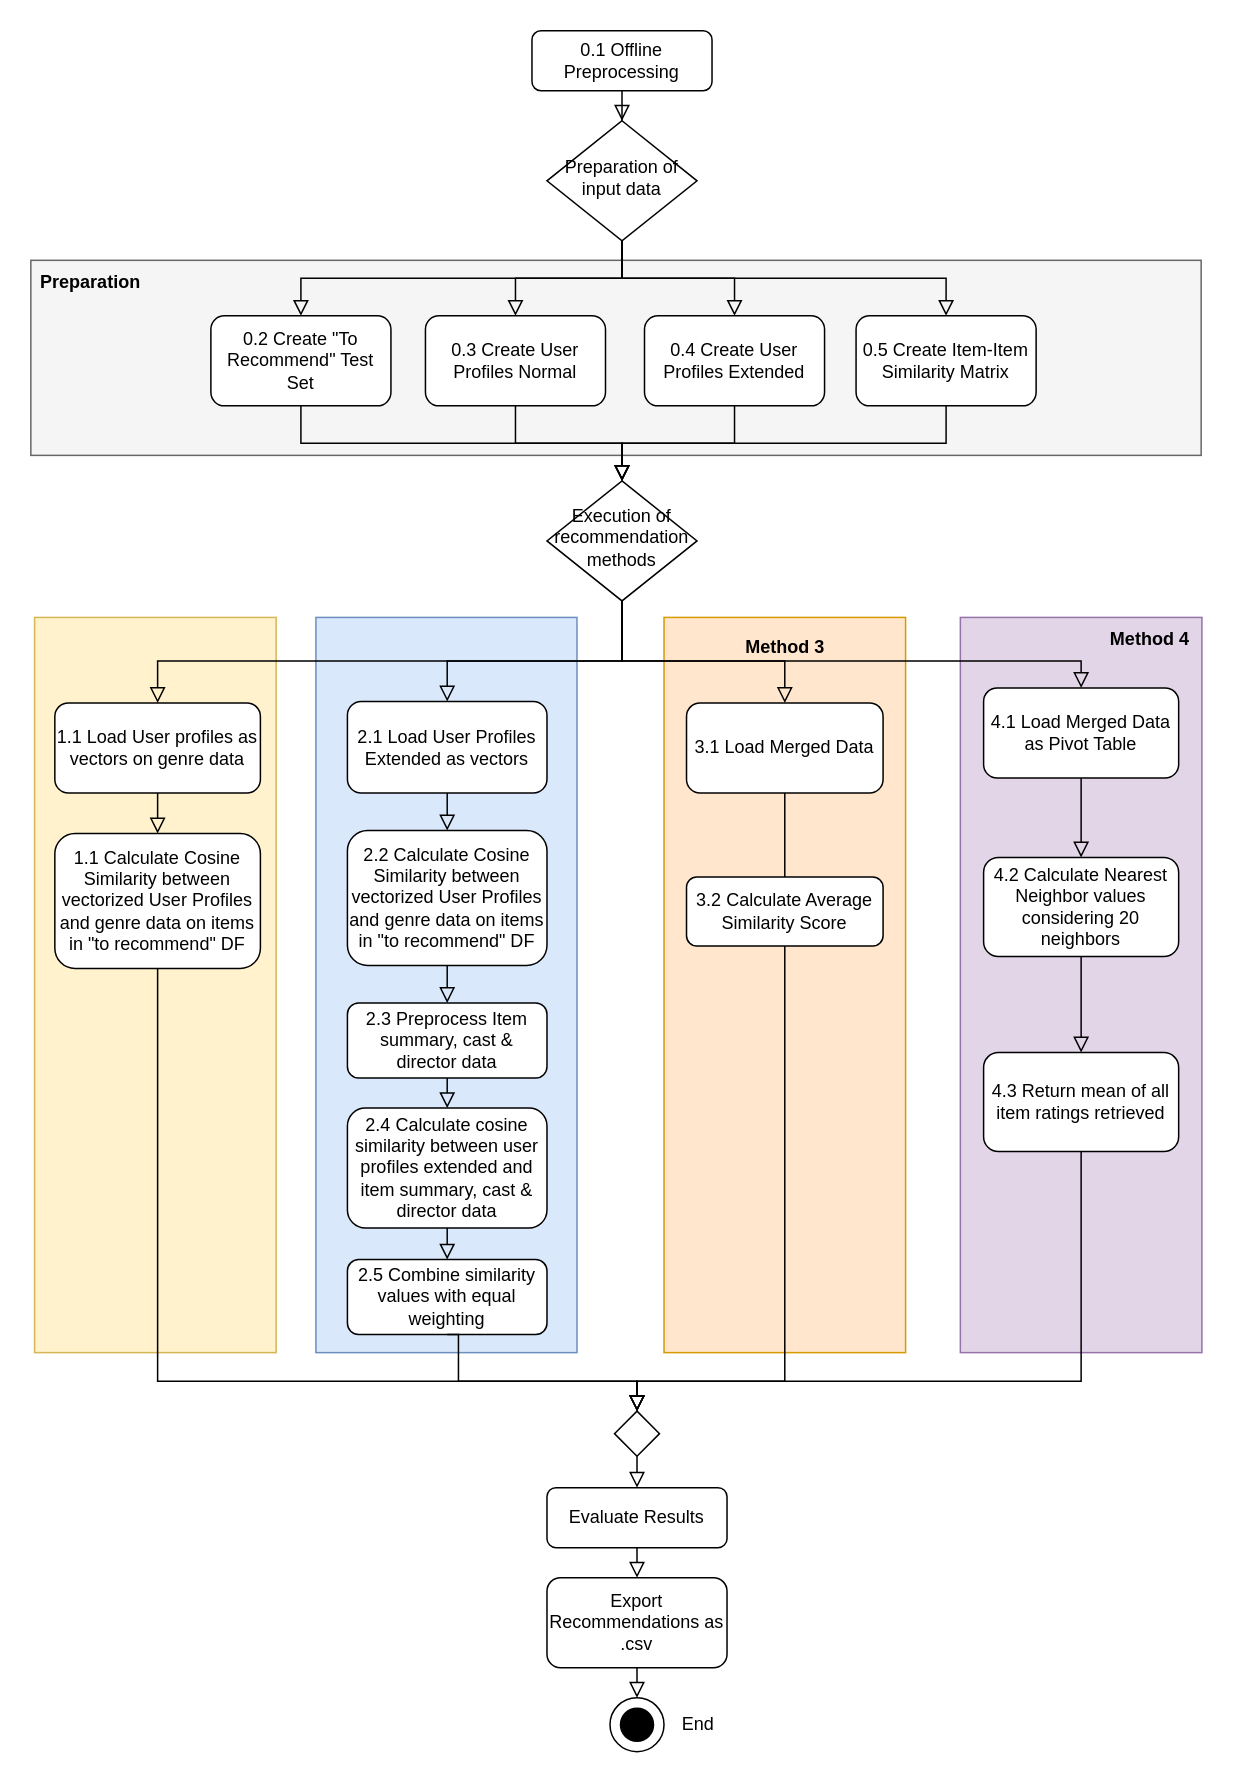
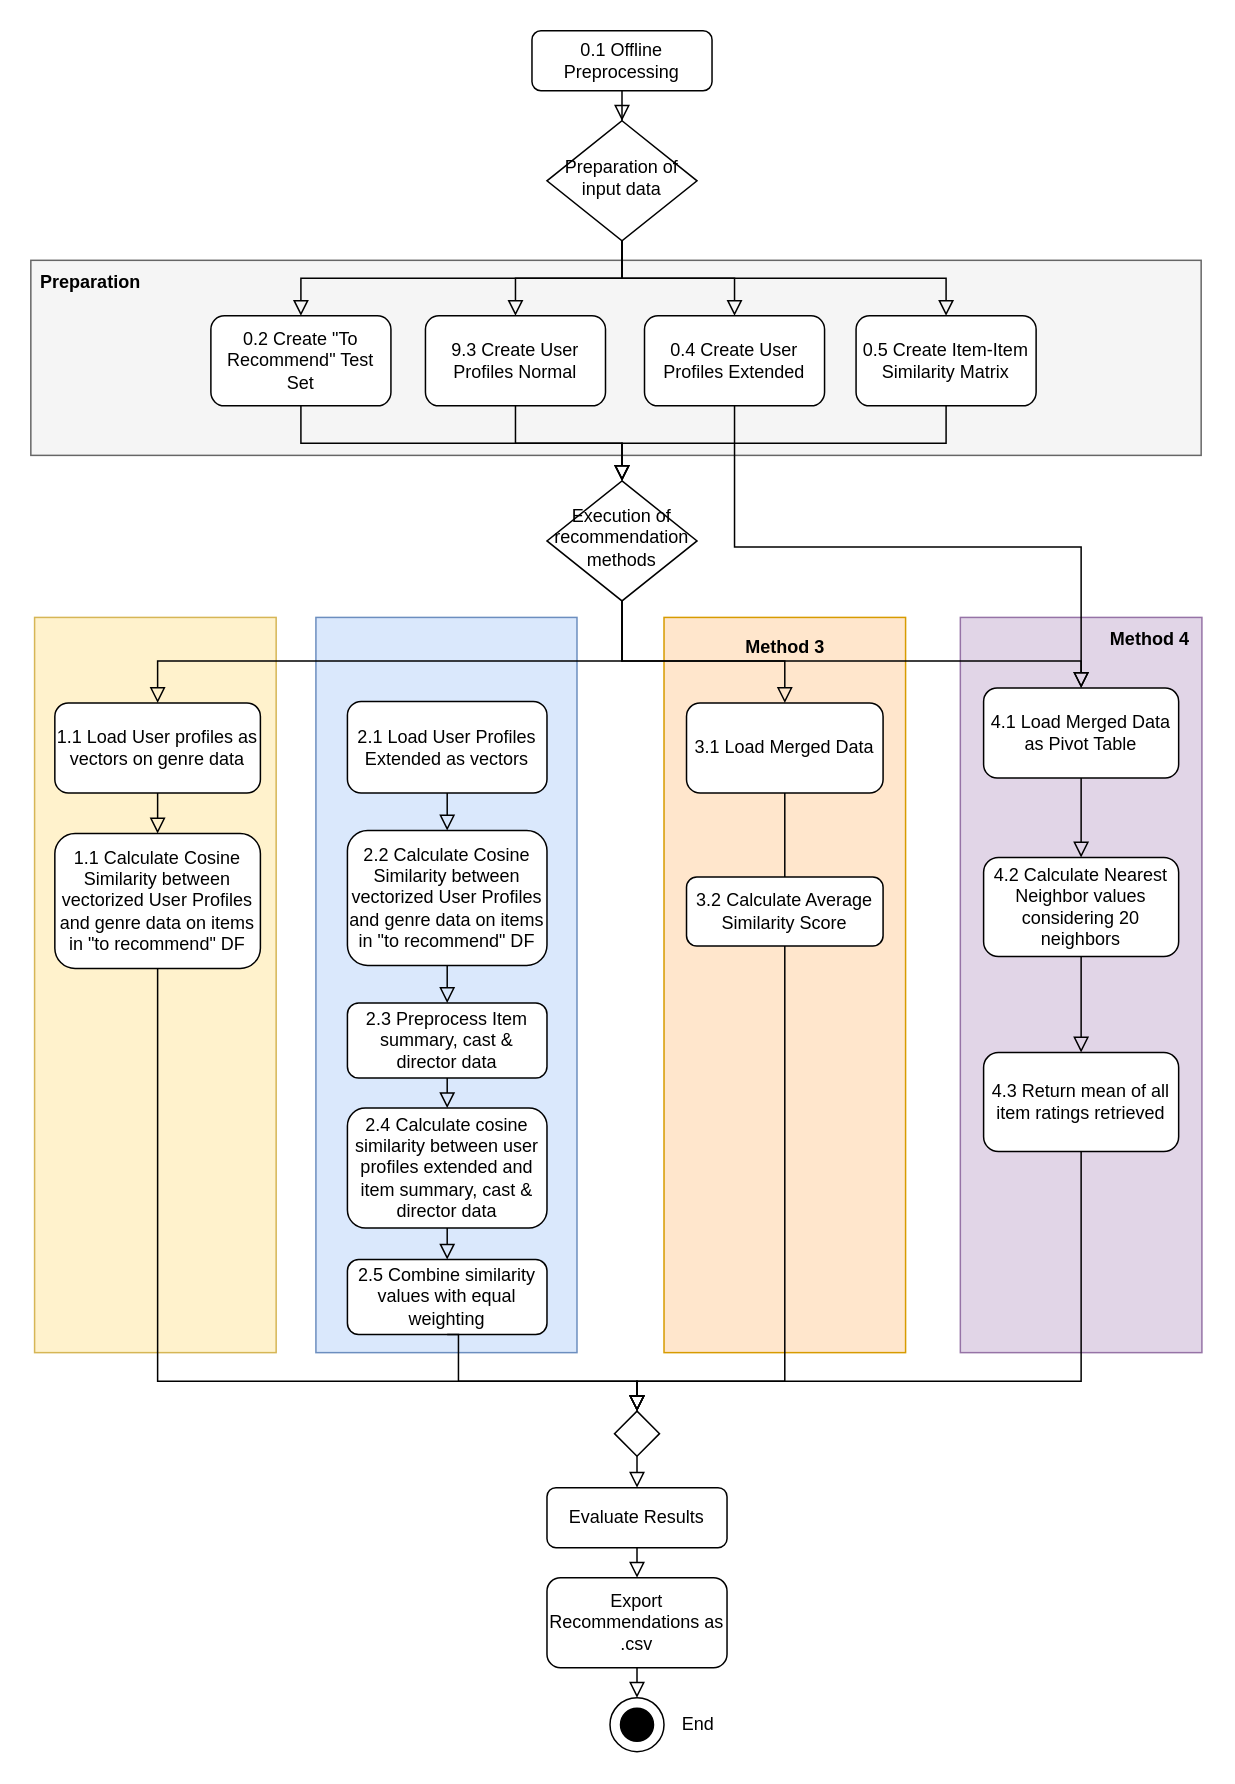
node "0.3 Create User Profiles Normal": label "0.3 Create User Profiles Normal" -> "9.3 Create User Profiles Normal"
edge "0.4 Create User Profiles Extended" -> "Execution of recommendation methods": now "0.4 Create User Profiles Extended" -> "4.1 Load Merged Data as Pivot Table"
edge "Execution of recommendation methods" -> "2.1 Load User Profiles Extended as vectors": removed
